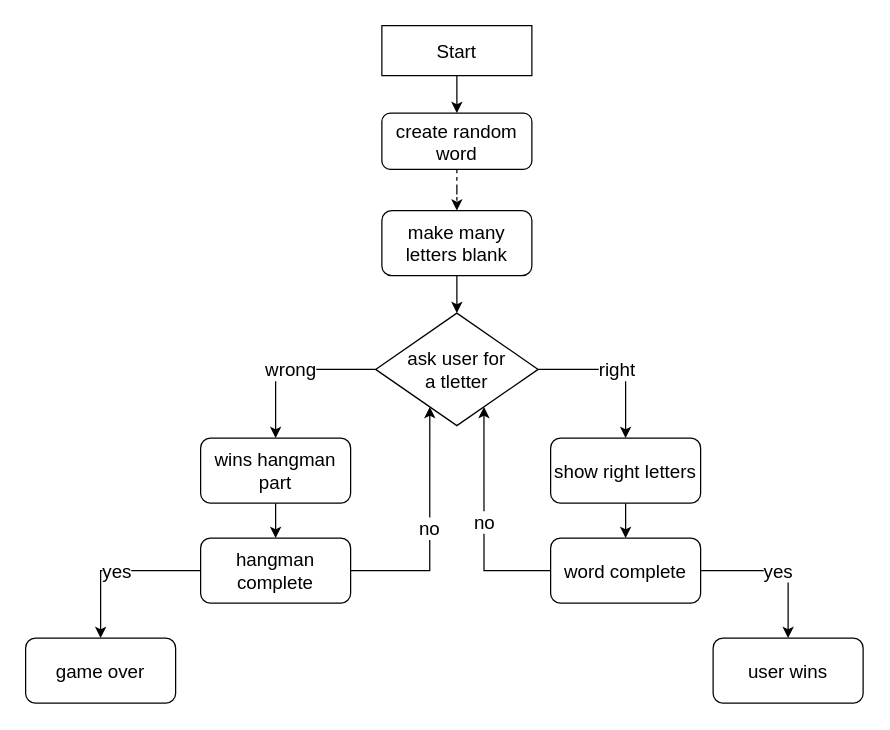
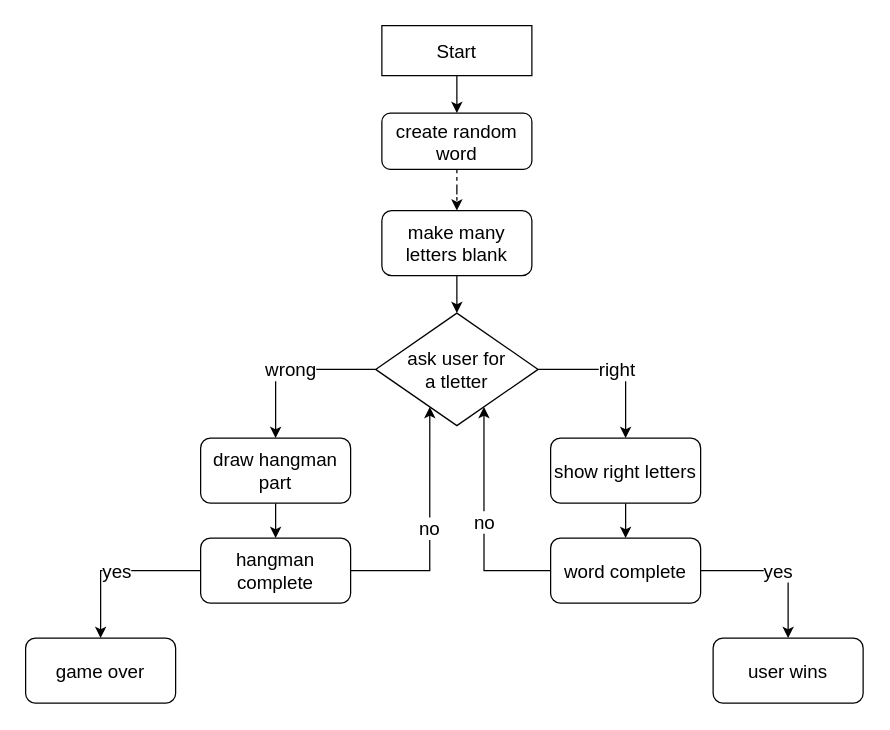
node "wins hangman part": label "wins hangman part" -> "draw hangman part"
